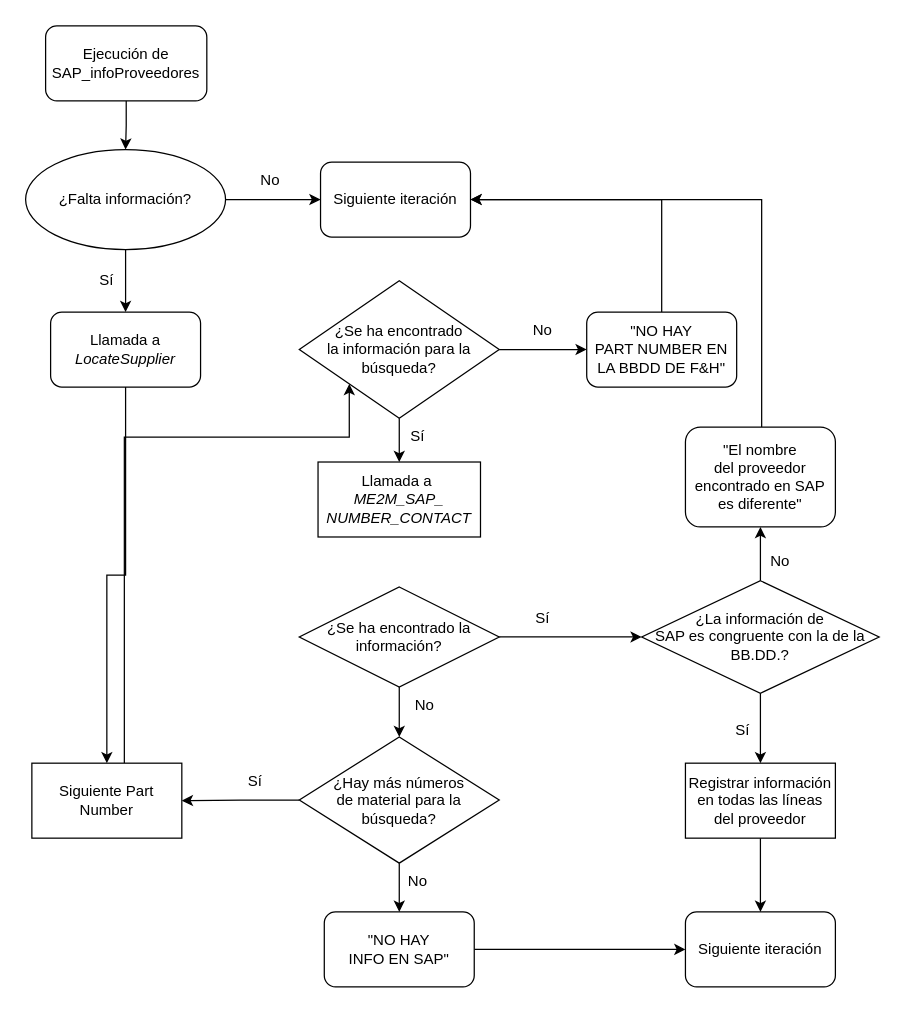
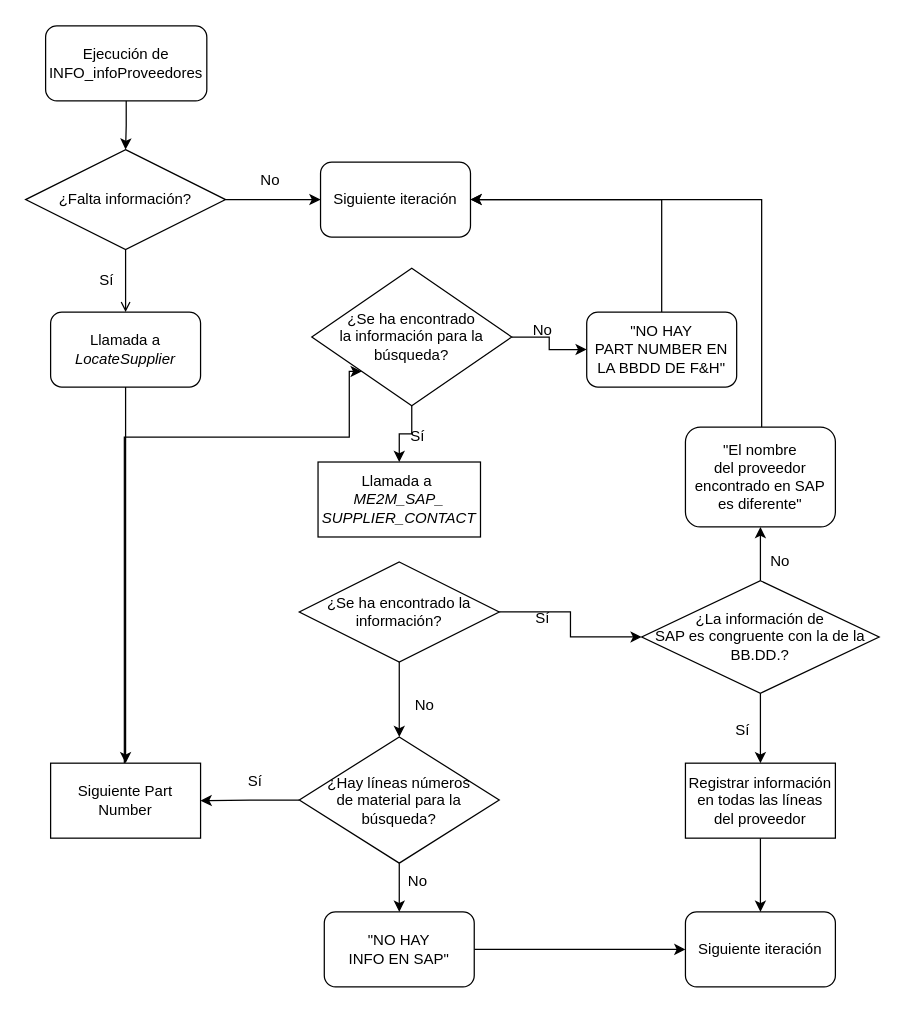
node "Ejecución de SAP_infoProveedores": label "Ejecución de SAP_infoProveedores" -> "Ejecución de INFO_infoProveedores"
node "¿Falta información?": shape ellipse -> diamond
edge "¿Falta información?" -> "Llamada a LocateSupplier": arrowhead classic -> open
node "¿Se ha encontrado la información para la búsqueda?": moved (399, 349) -> (412, 337)
node "Llamada a ME2M_SAP_ NUMBER_CONTACT": label "Llamada a ME2M_SAP_ NUMBER_CONTACT" -> "Llamada a ME2M_SAP_ SUPPLIER_CONTACT"
node "¿Se ha encontrado la información?": moved (399, 637) -> (399, 612)
node "Siguiente Part Number": moved (107, 801) -> (126, 801)
node "¿Hay más números de material para la búsqueda?": label "¿Hay más números de material para la búsqueda?" -> "¿Hay líneas números de material para la búsqueda?"
